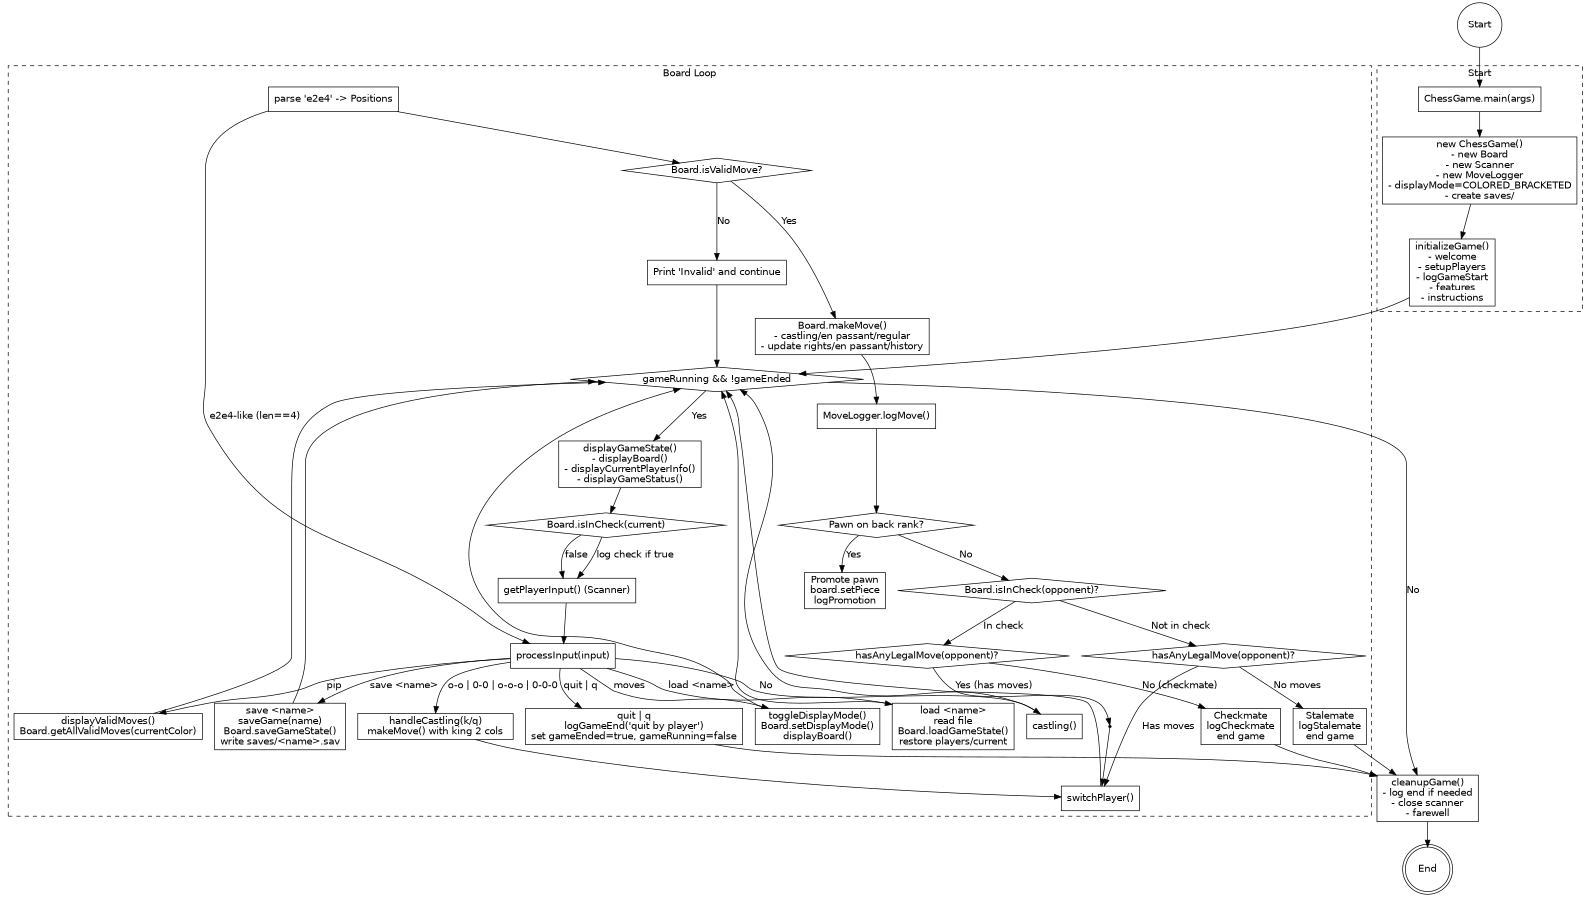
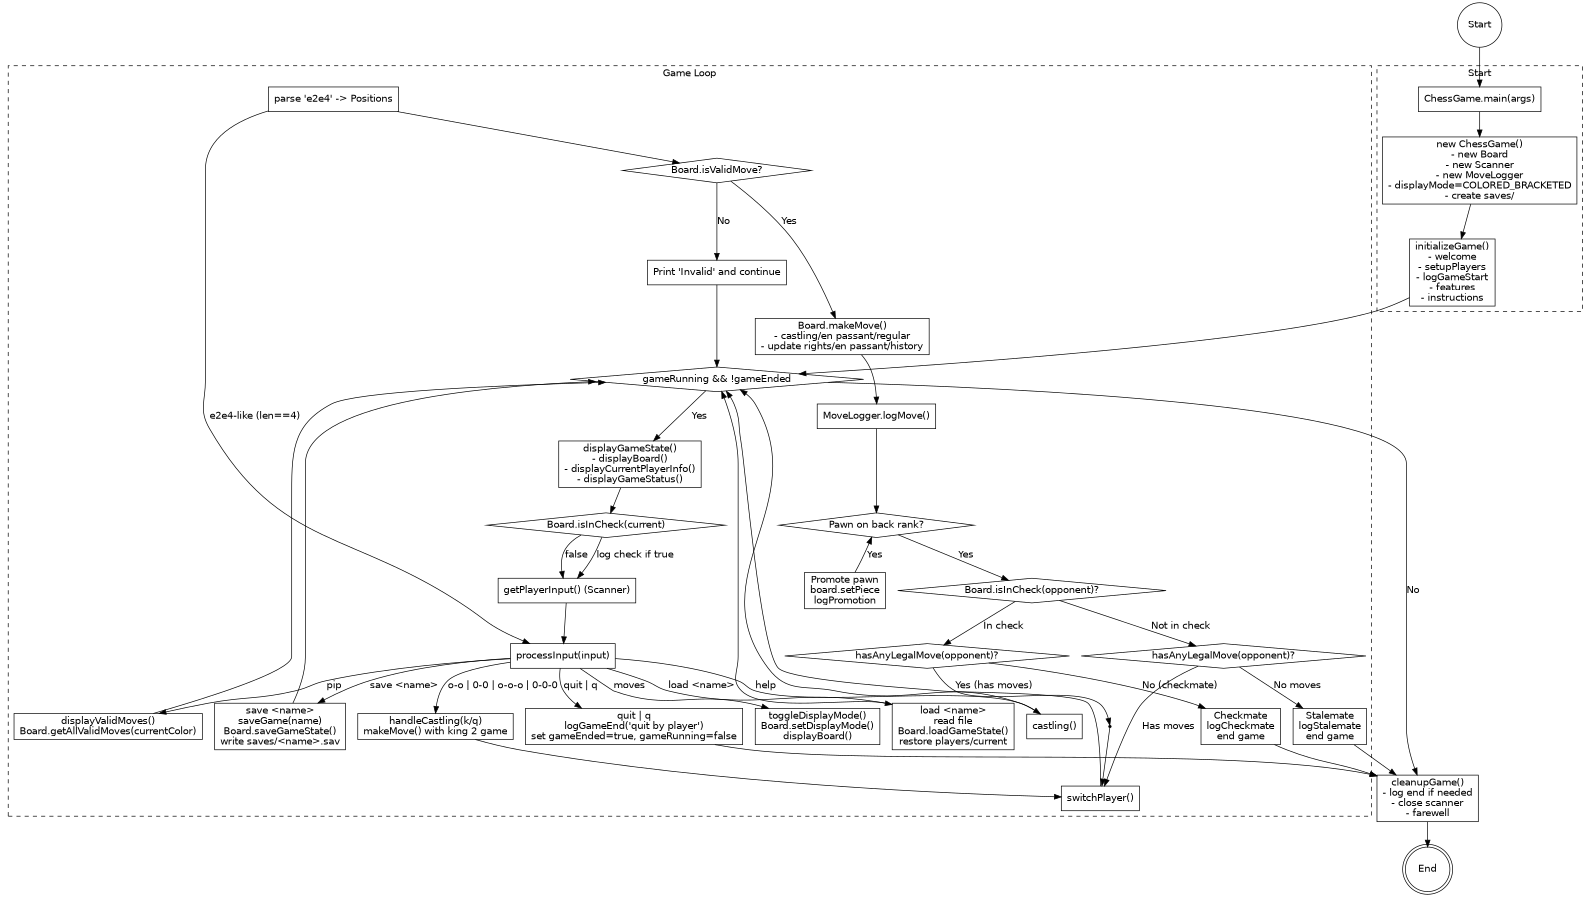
cluster "Board Loop": label "Board Loop" -> "Game Loop"
edge "Pawn on back rank?" -> "Promote pawn board.setPiece logPromotion": reversed
edge "Pawn on back rank?" -> "Board.isInCheck(opponent)?": label "No" -> "Yes"
edge "toggleDisplayMode() Board.setDisplayMode() displayBoard()" -> "gameRunning && !gameEnded": removed
edge "processInput(input)" -> "castling()": label "No" -> "help"
node "handleCastling(k/q) makeMove() with king 2 cols": label "handleCastling(k/q) makeMove() with king 2 cols" -> "handleCastling(k/q) makeMove() with king 2 game"
